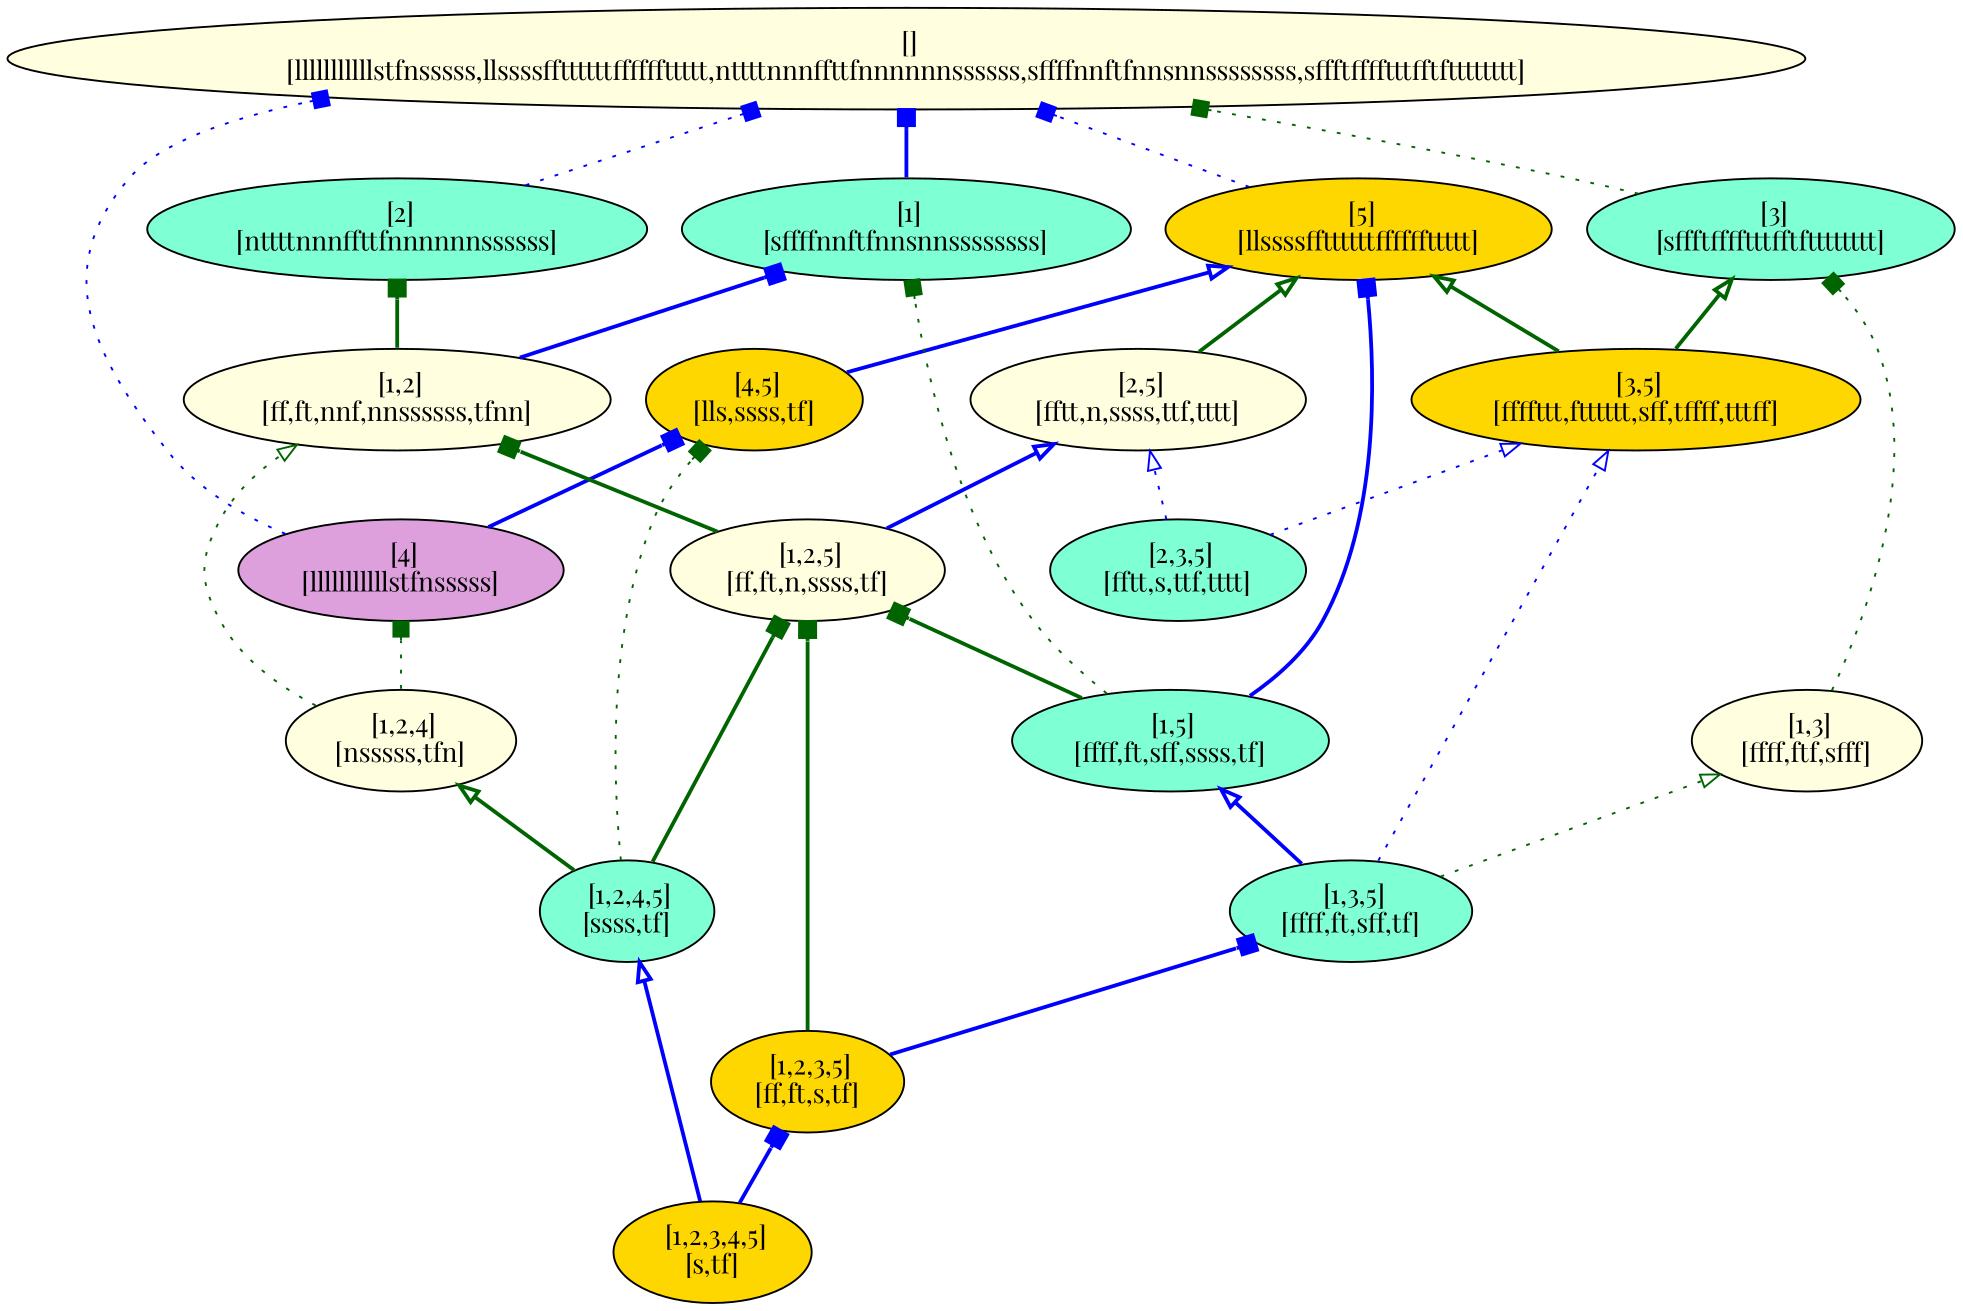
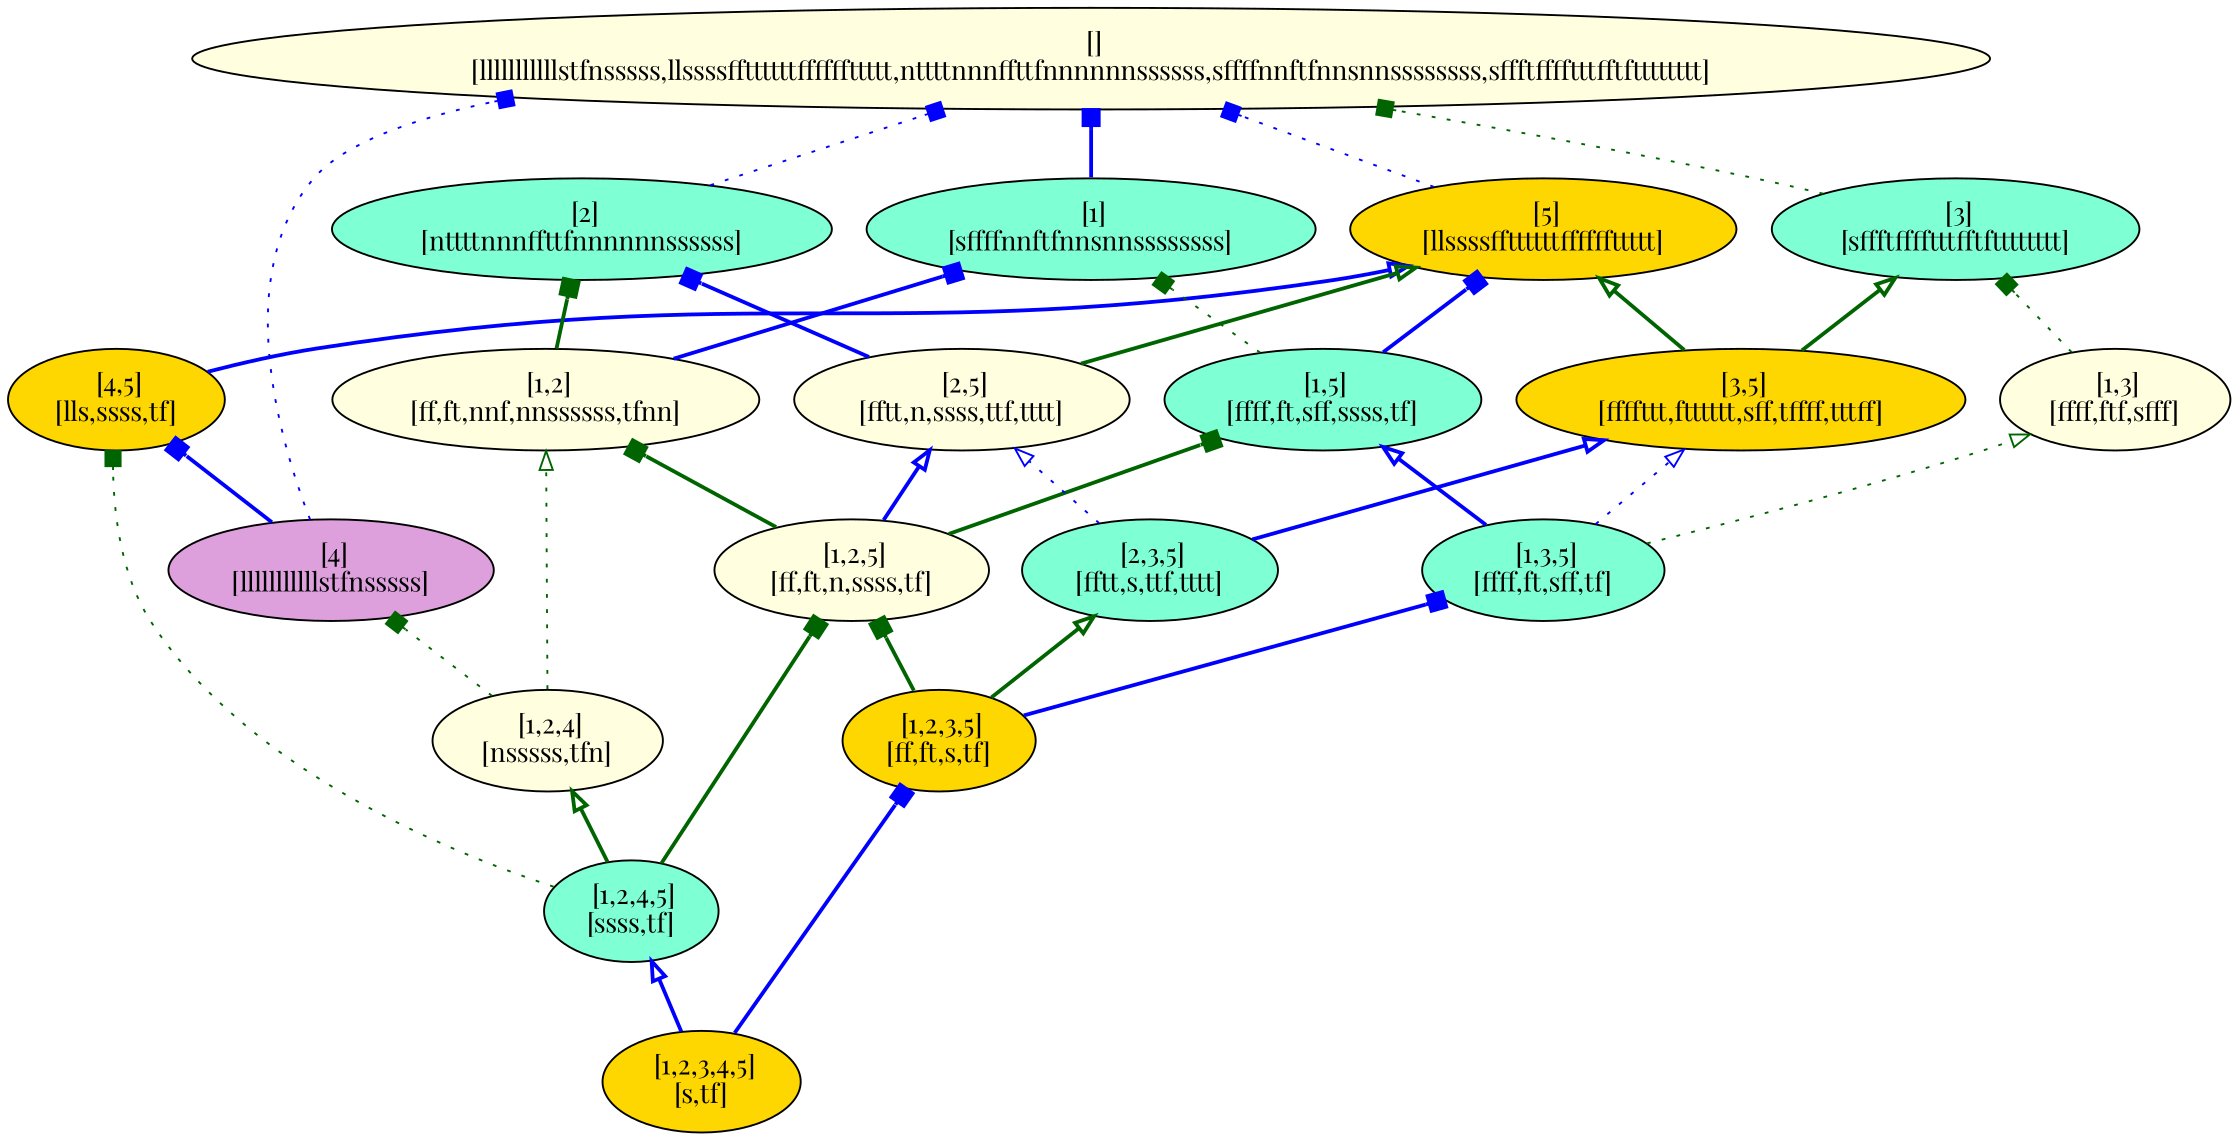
edge "[2,5] [fftt,n,ssss,ttf,tttt]" -> "[2] [nttttnnnffttfnnnnnnssssss]": added
edge "[2,3,5] [fftt,s,ttf,tttt]" -> "[3,5] [ffffttt,ftttttt,sff,tffff,tttff]": style dotted -> bold
edge "[1,5] [ffff,ft,sff,ssss,tf]" -> "[1,2,5] [ff,ft,n,ssss,tf]": reversed
edge "[1,2,3,5] [ff,ft,s,tf]" -> "[2,3,5] [fftt,s,ttf,tttt]": added
